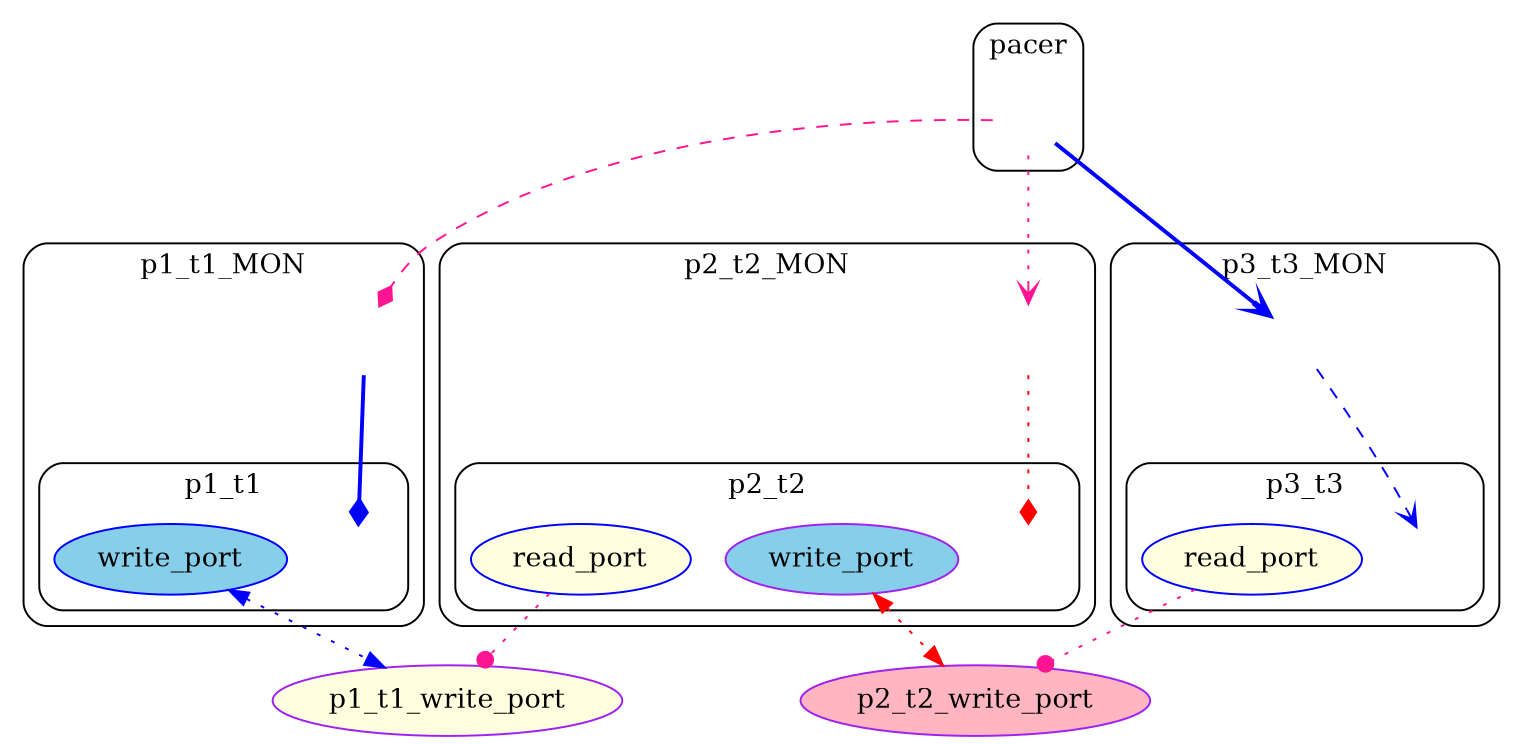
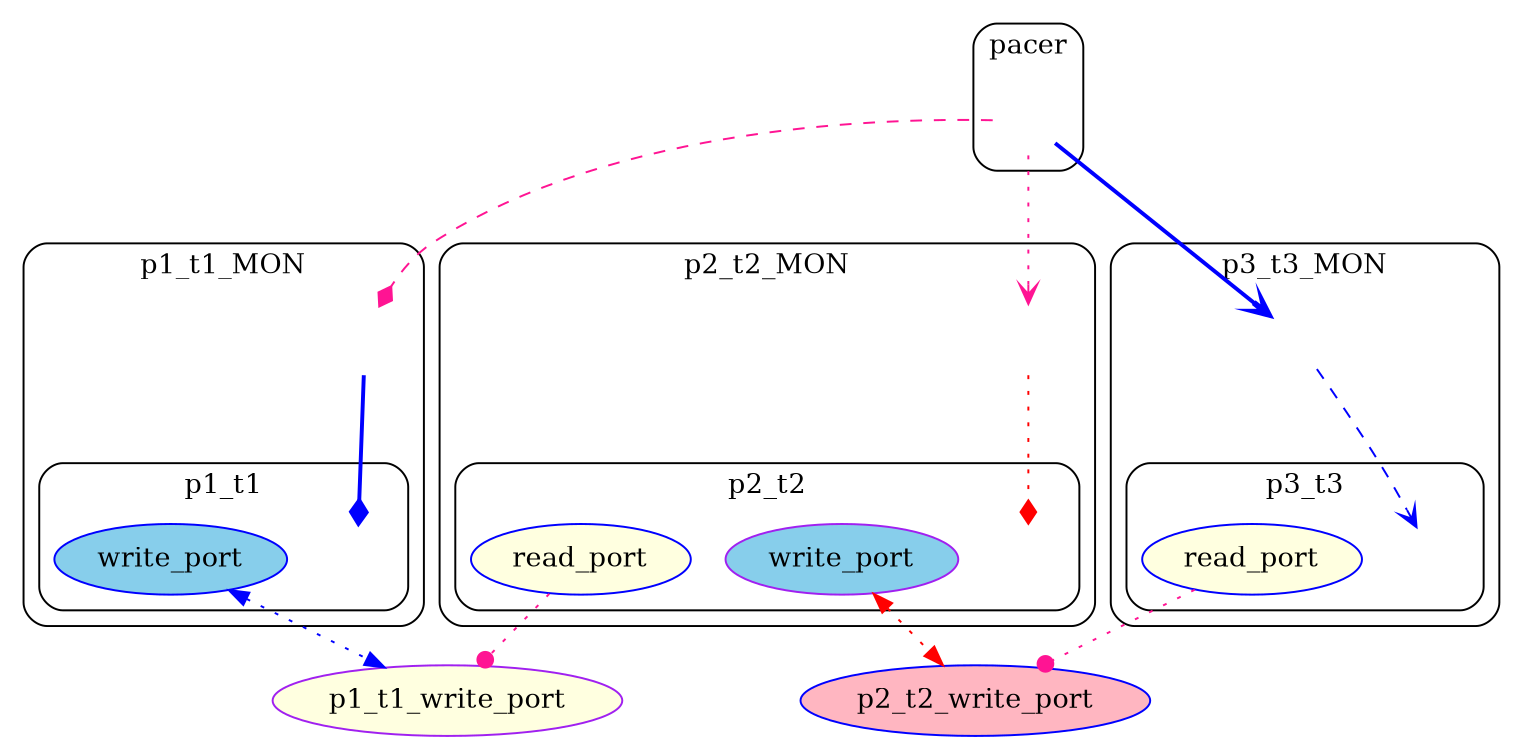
node "p2_t2_write_port": color purple -> blue
